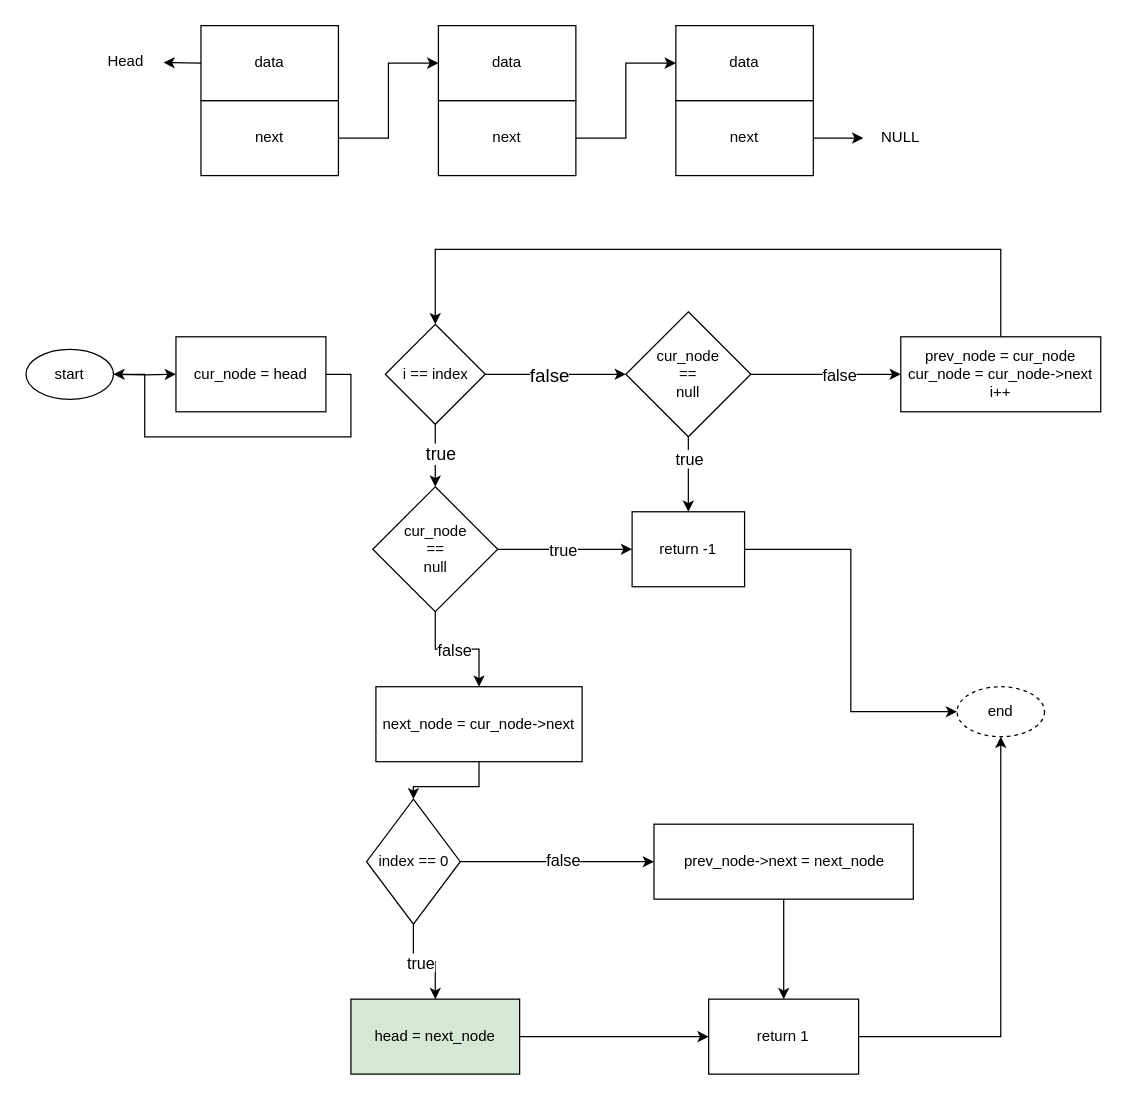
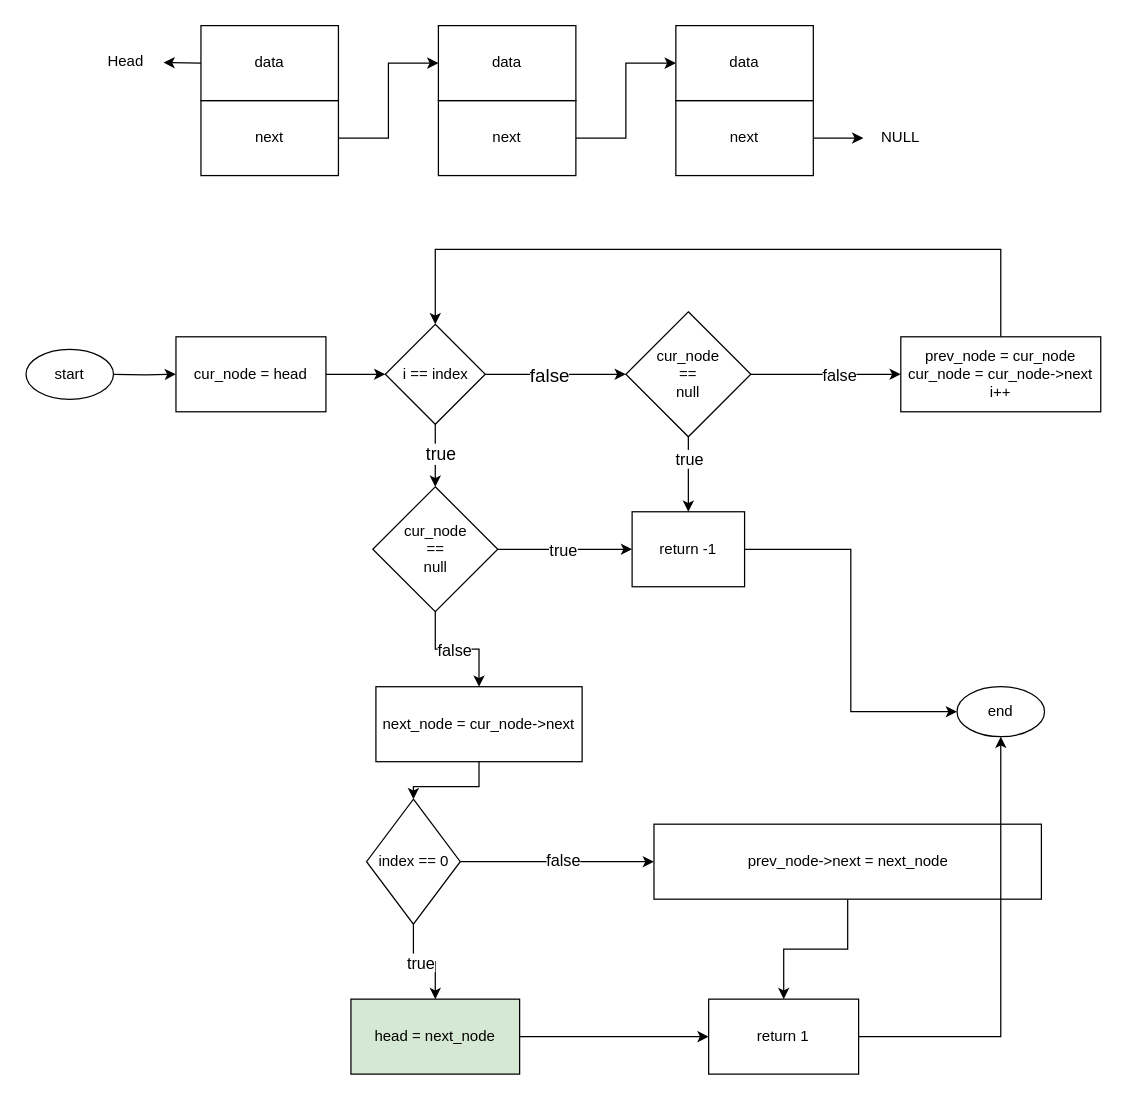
edge "cur_node = head" -> "start": now "cur_node = head" -> "i == index"
node "end": style dashed -> solid
node "prev_node->next = next_node": size 259x75 -> 388x75
